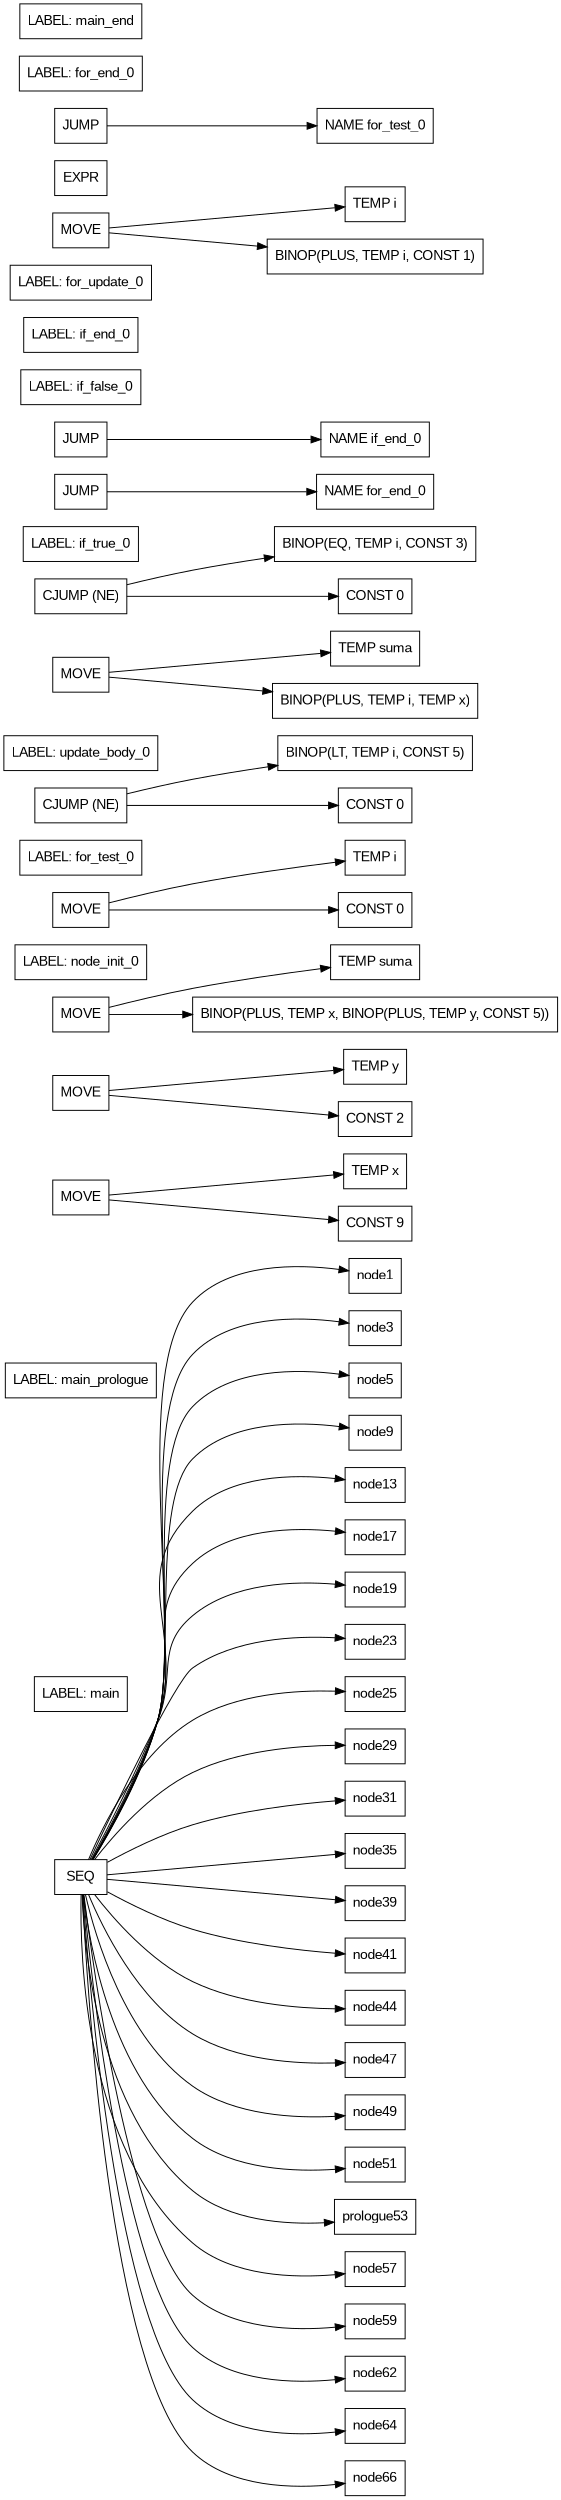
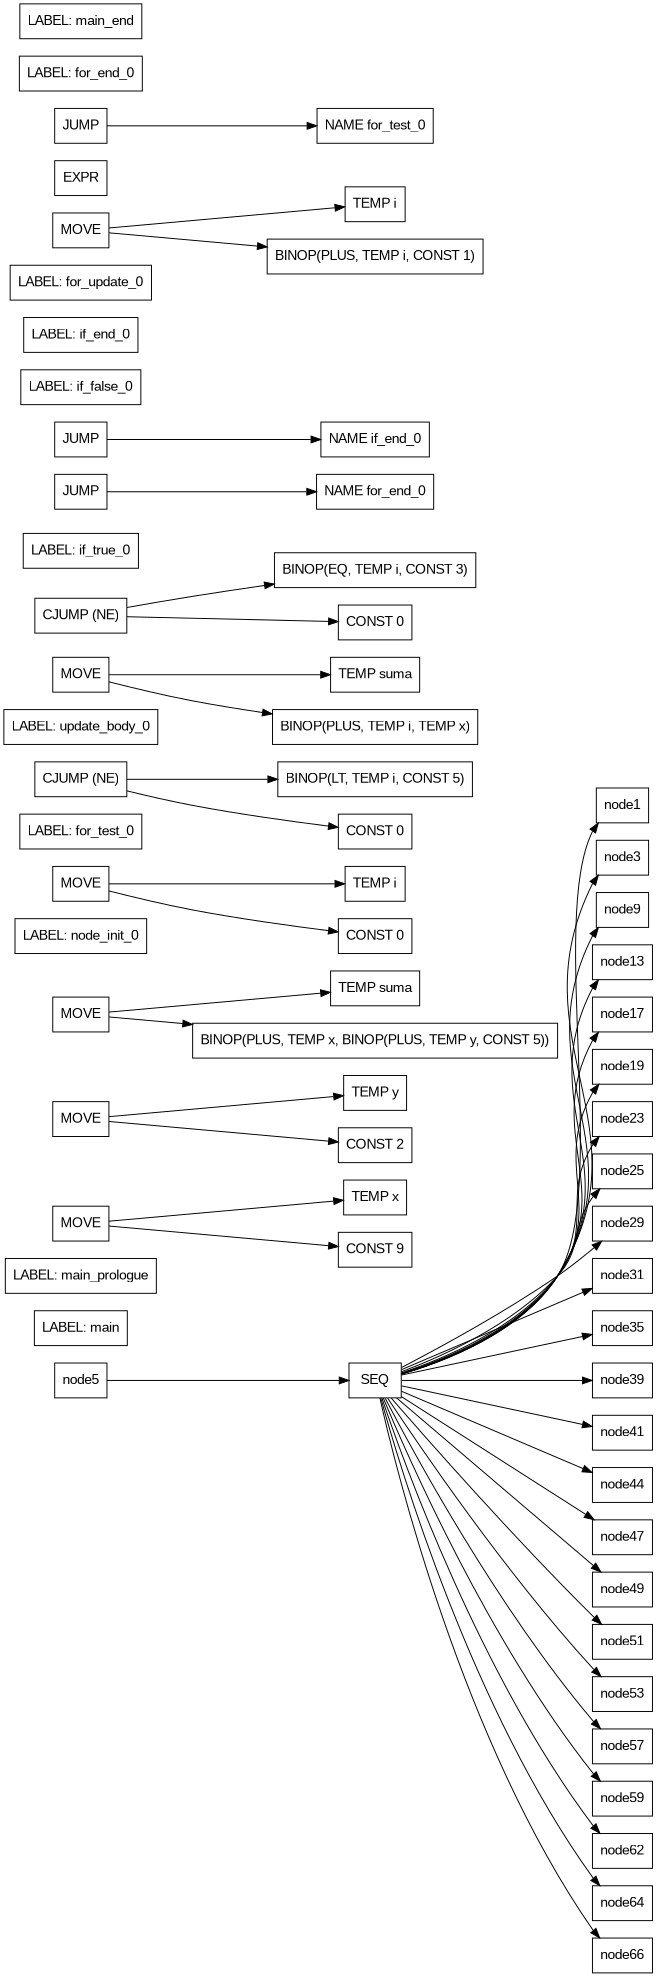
edge "SEQ" -> "node5": reversed
node "prologue53": label "prologue53" -> "node53"
